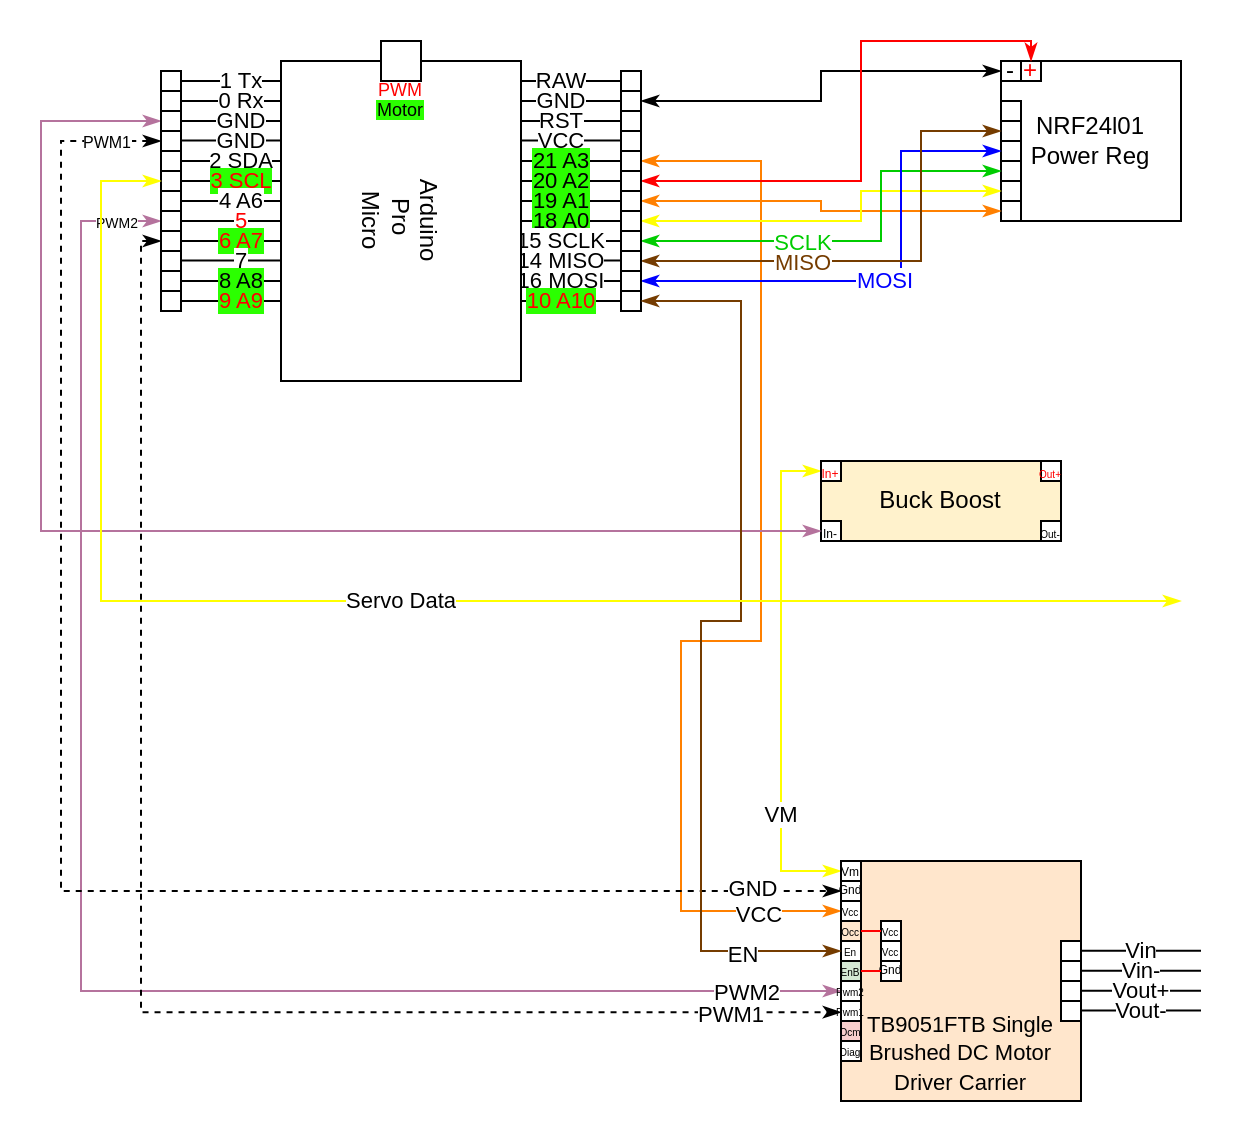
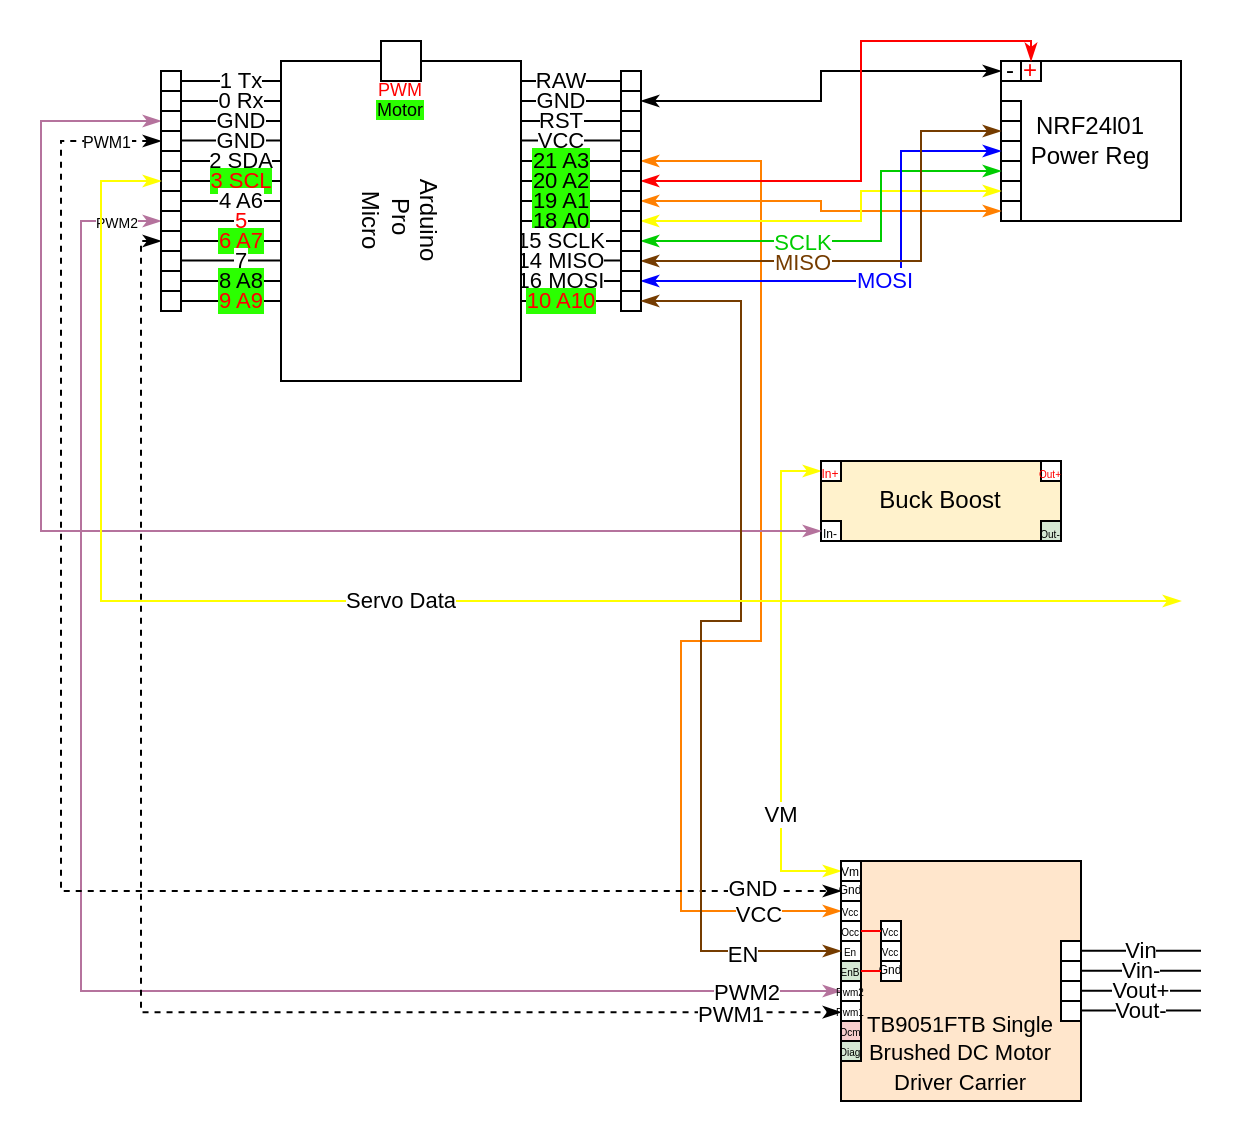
node "Out-": fillcolor #ffffff -> #d5e8d4
node "Occ": fillcolor #ffe6cc -> #ffffff
node "Diag": fillcolor #ffffff -> #d5e8d4
